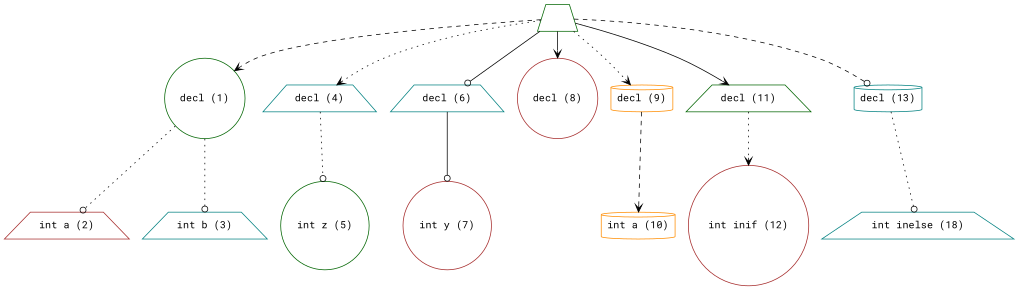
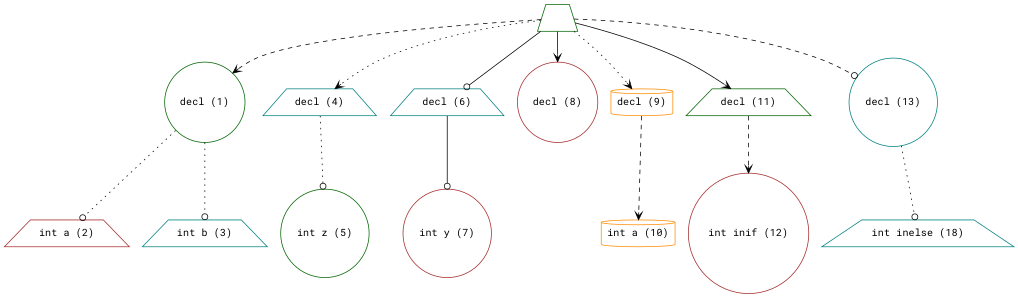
node "decl (13)": shape cylinder -> circle
edge "decl (11)" -> "int inif (12)": style dotted -> dashed
